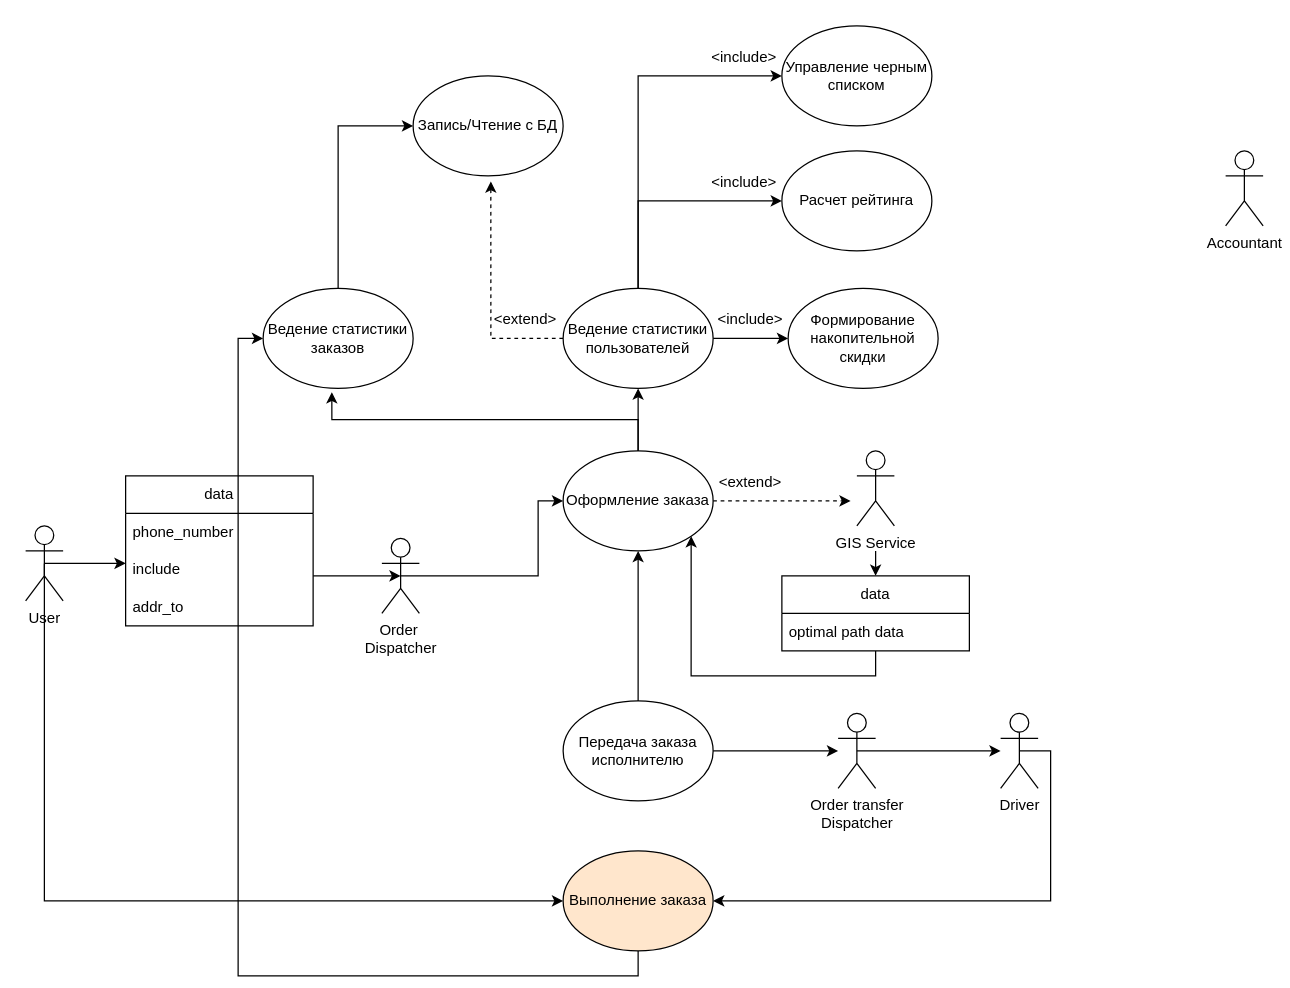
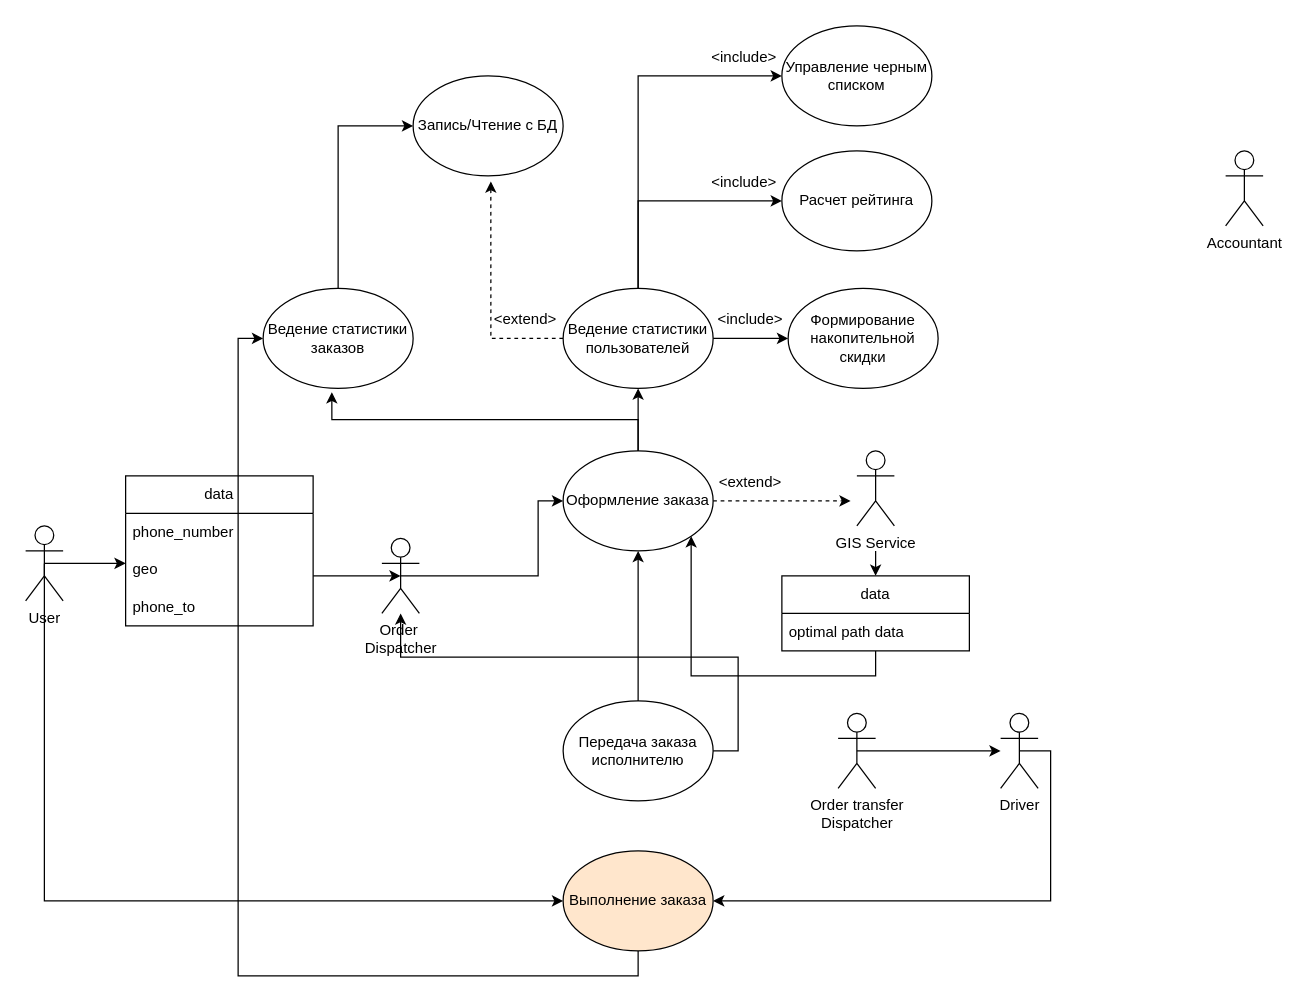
node "include": label "include" -> "geo"
node "addr_to": label "addr_to" -> "phone_to"
edge "Передача заказа исполнителю" -> "Order transfer Dispatcher": now "Передача заказа исполнителю" -> "Order Dispatcher"
